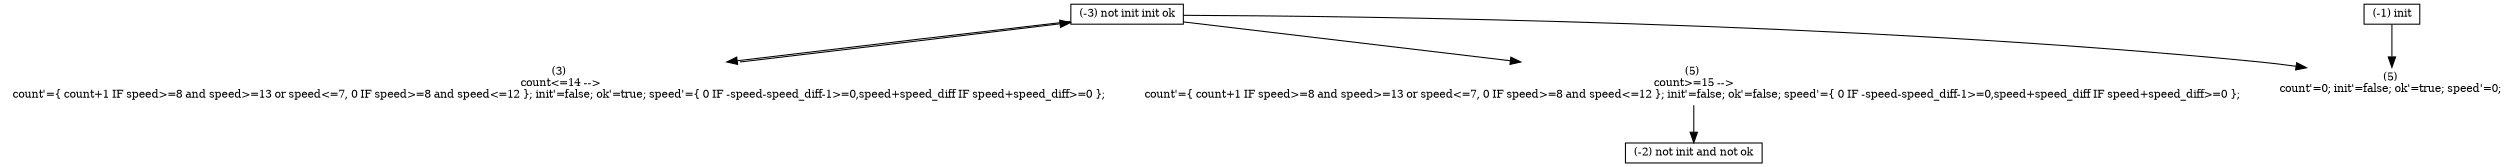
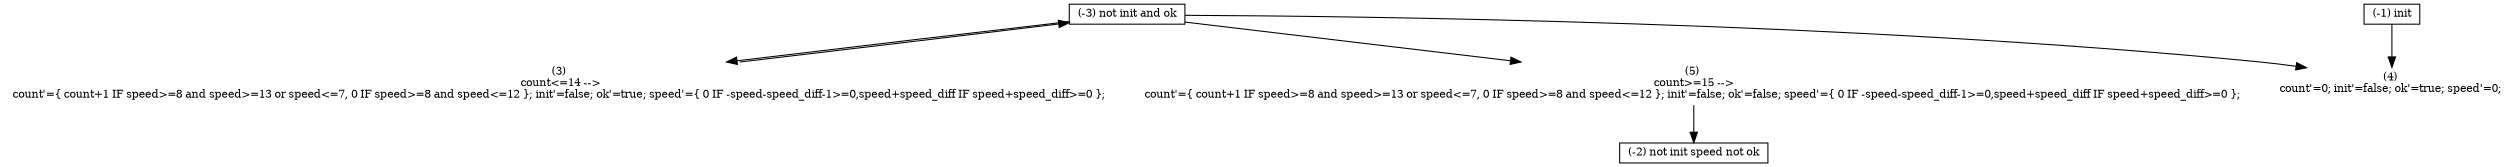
node "(-3) not init init ok": label "(-3) not init init ok" -> "(-3) not init and ok"
node "(5) count'=0; init'=false; ok'=true; speed'=0;": label "(5) count'=0; init'=false; ok'=true; speed'=0;" -> "(4) count'=0; init'=false; ok'=true; speed'=0;"
node "(-2) not init and not ok": label "(-2) not init and not ok" -> "(-2) not init speed not ok"
